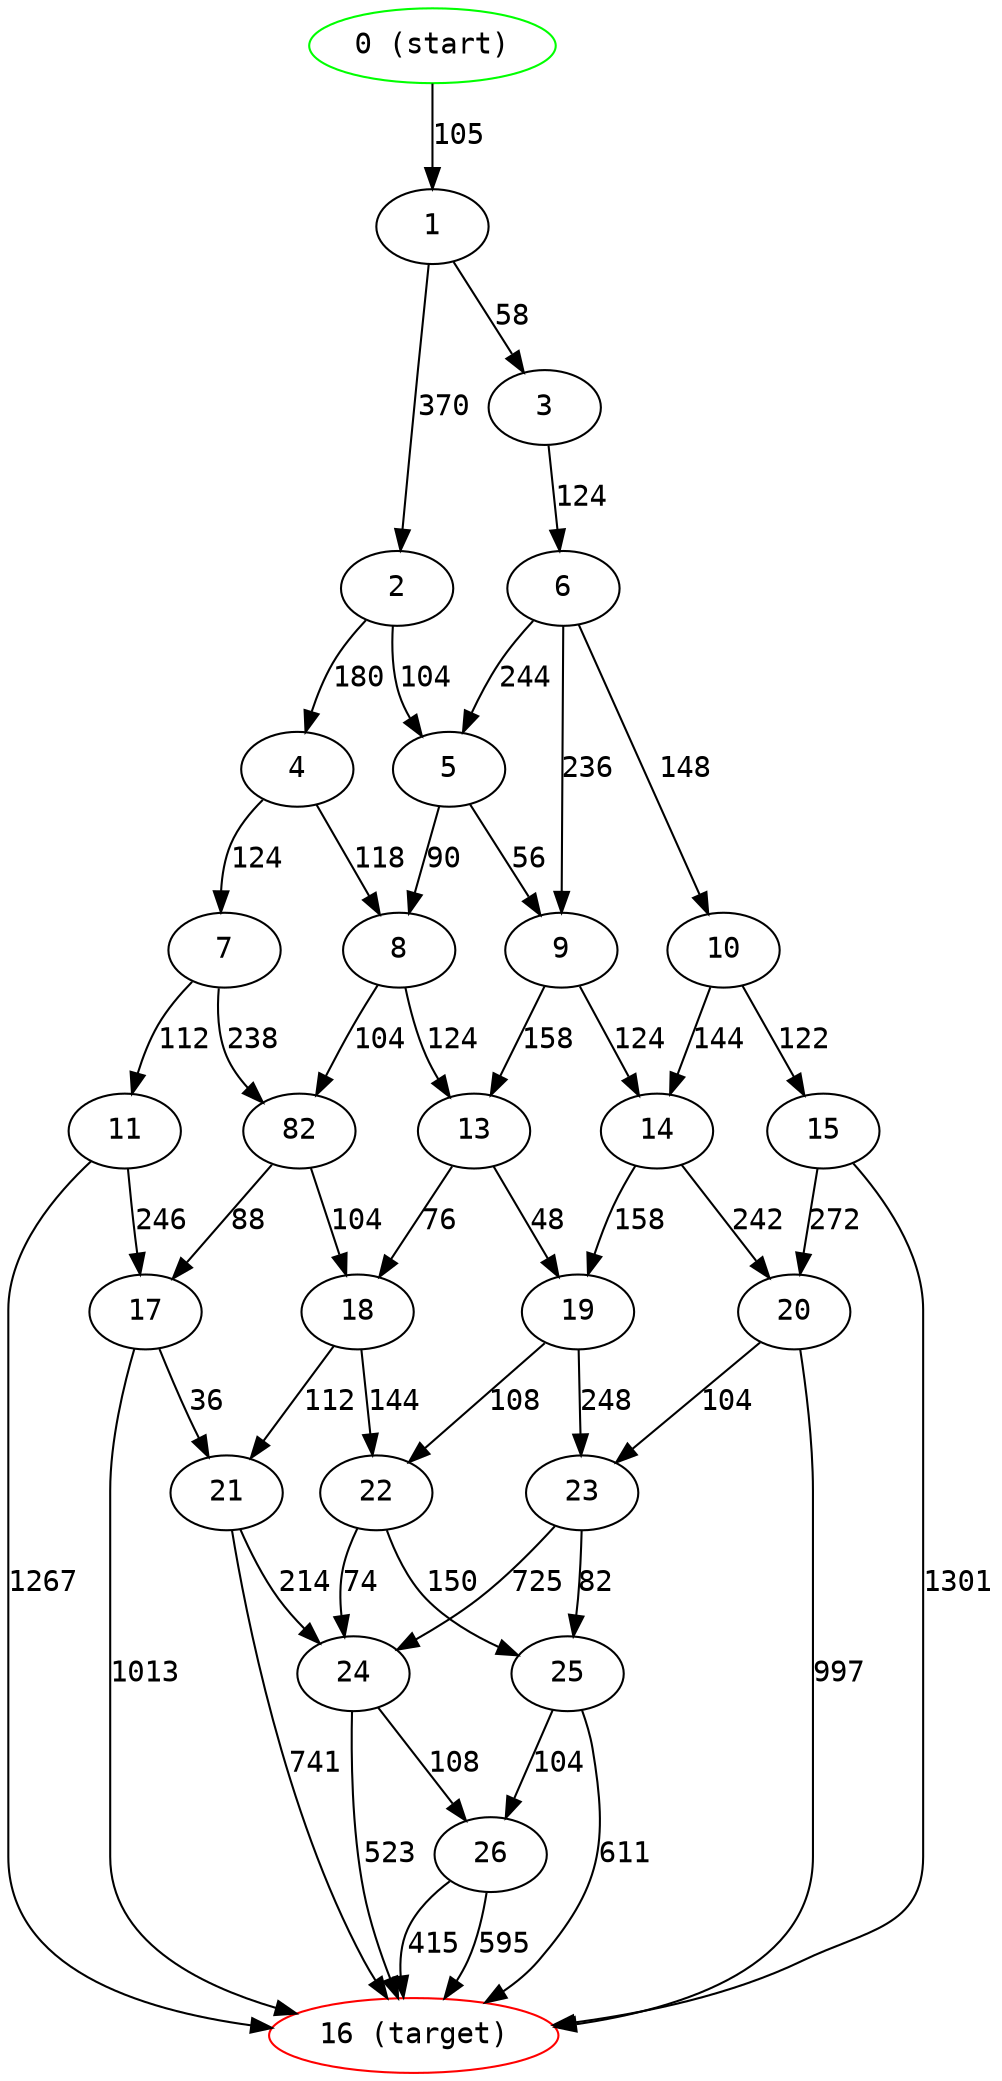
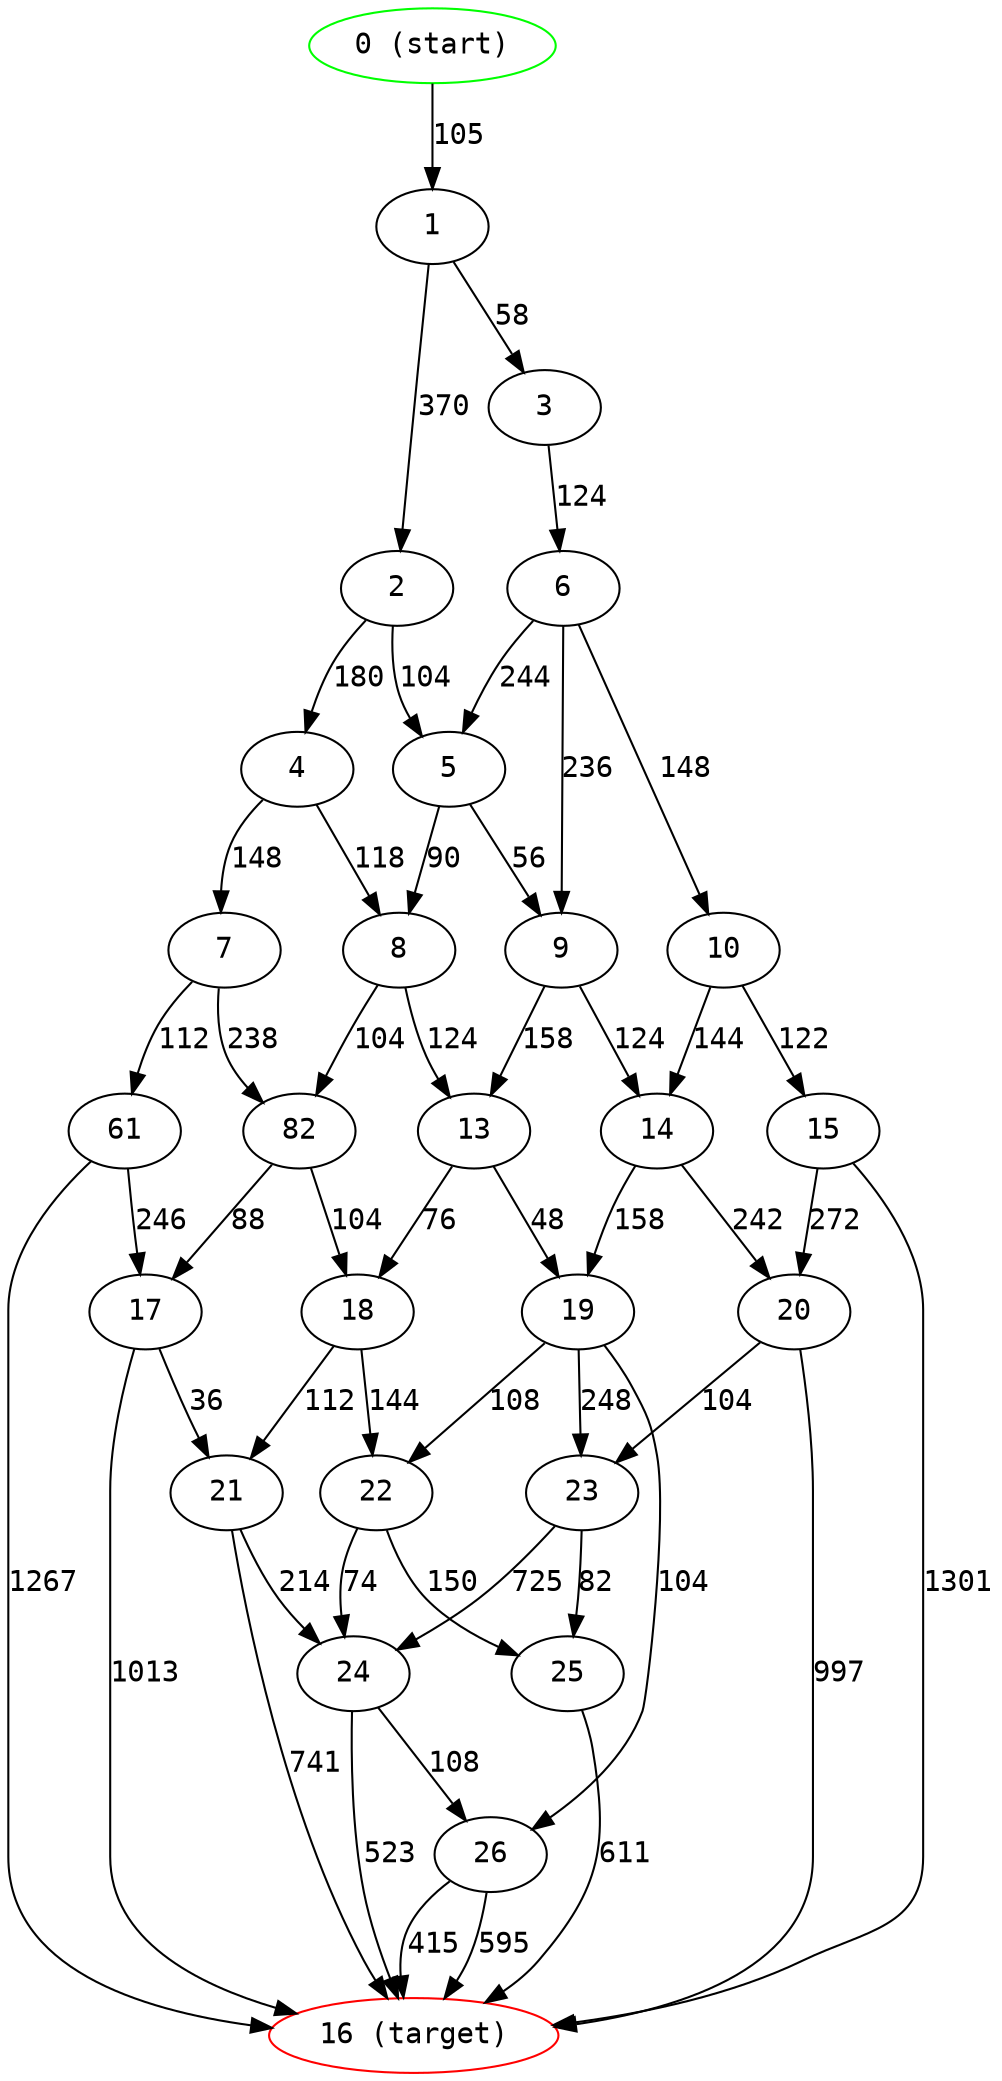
edge "4" -> "7": label "124" -> "148"
node "11": label "11" -> "61"
edge "25" -> "26": now "19" -> "26"
